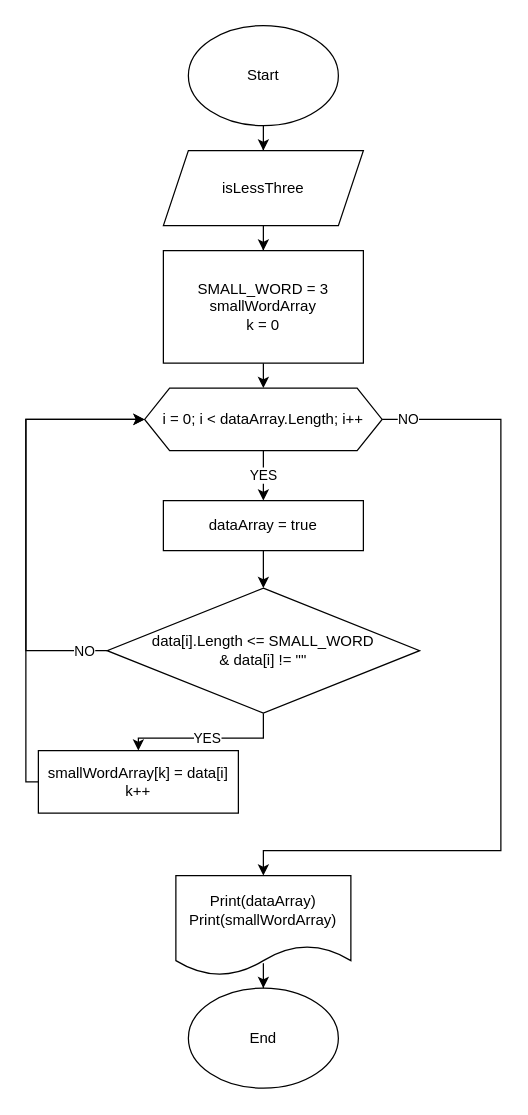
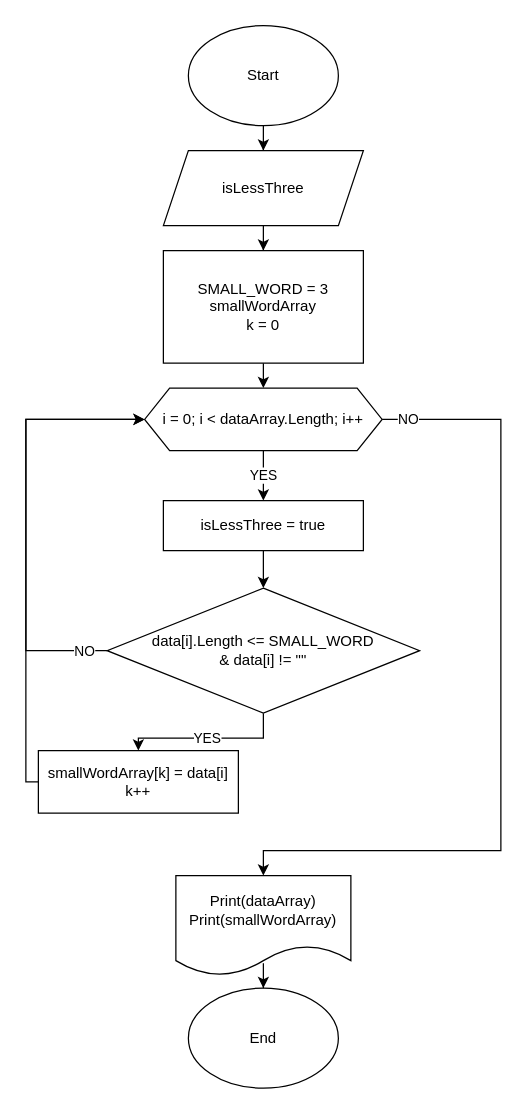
node "dataArray = true": label "dataArray = true" -> "isLessThree = true"
